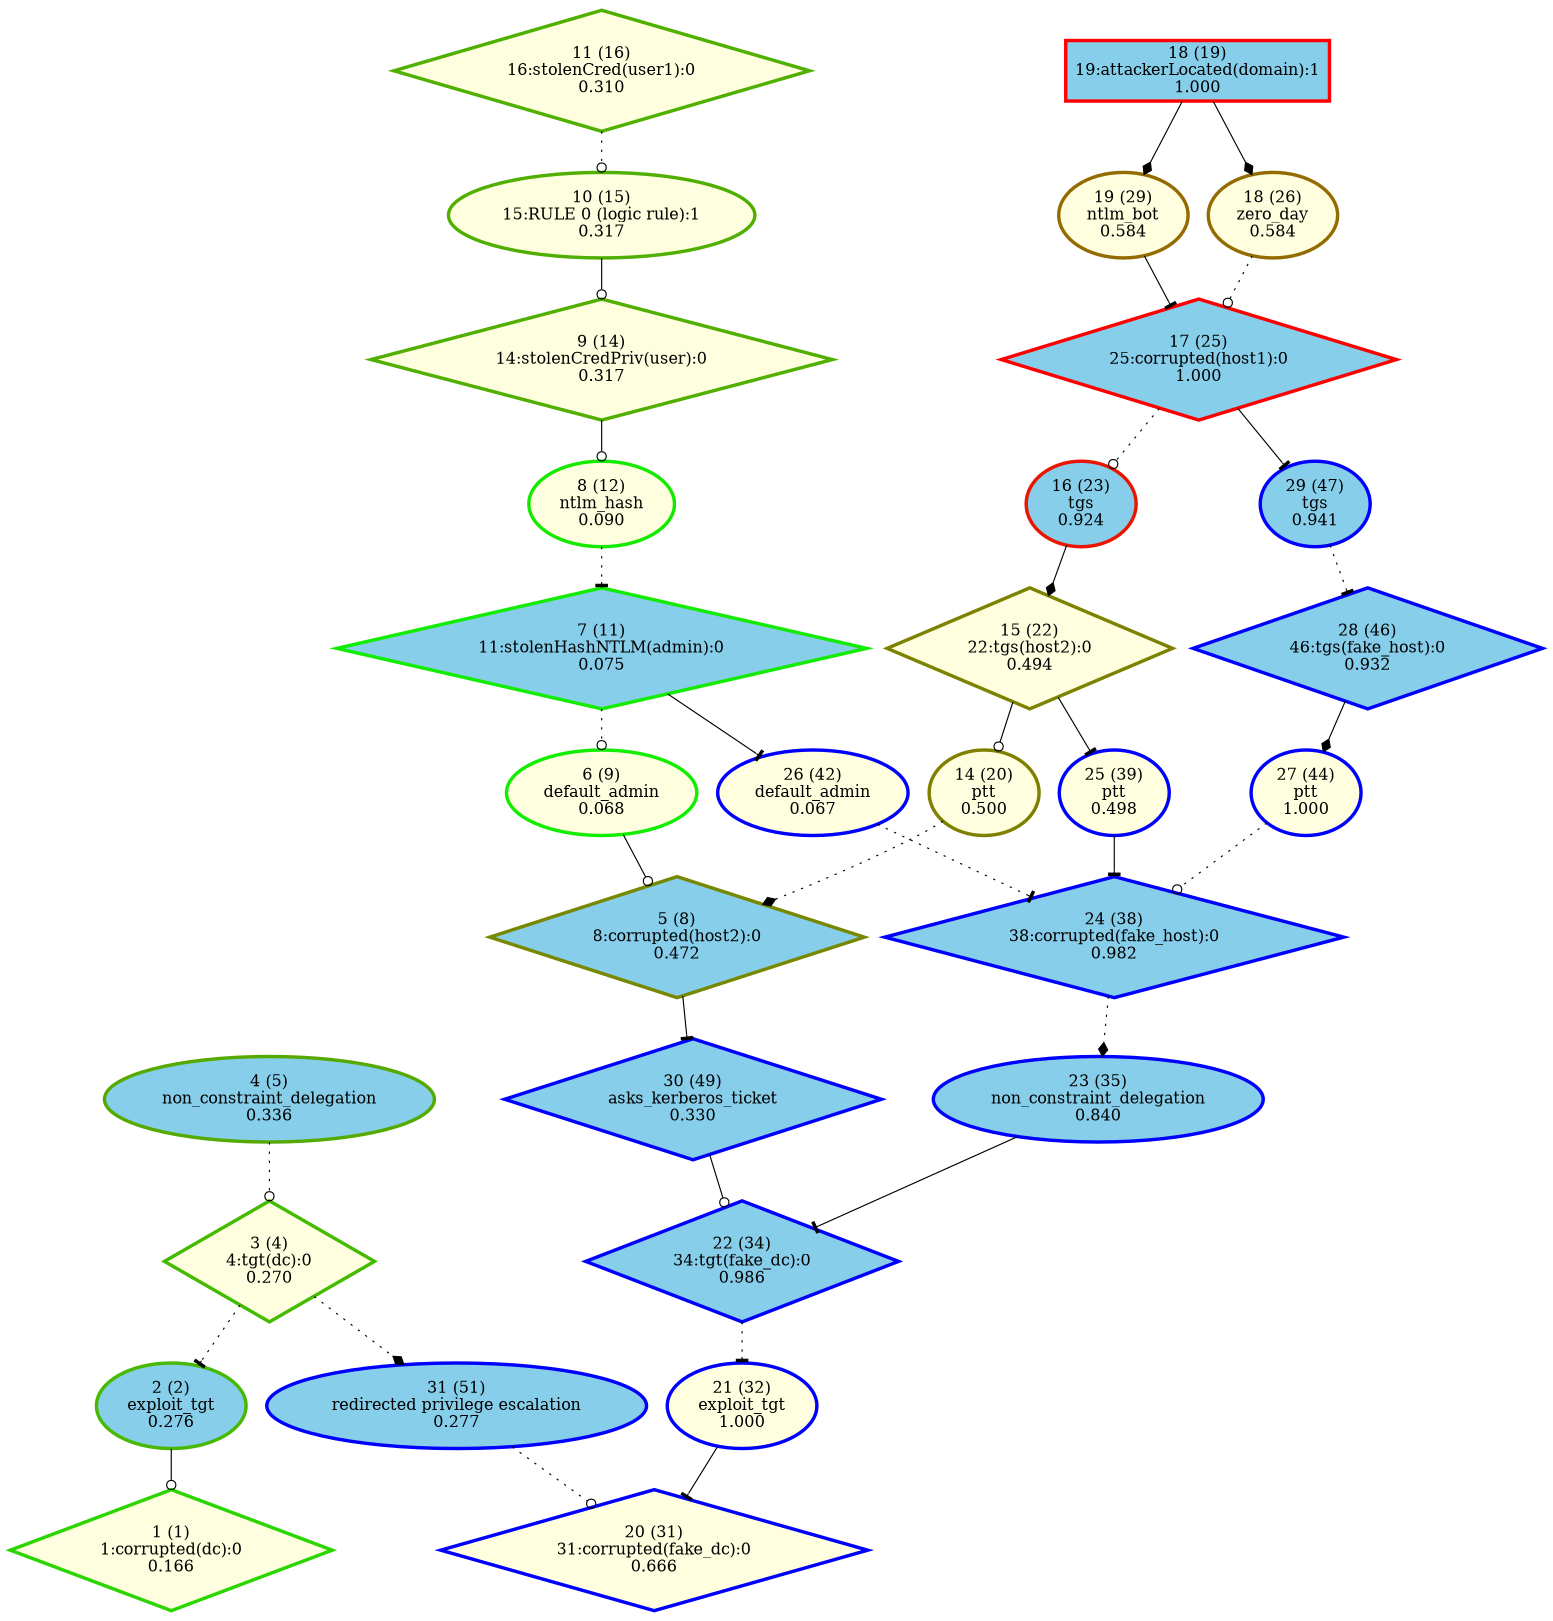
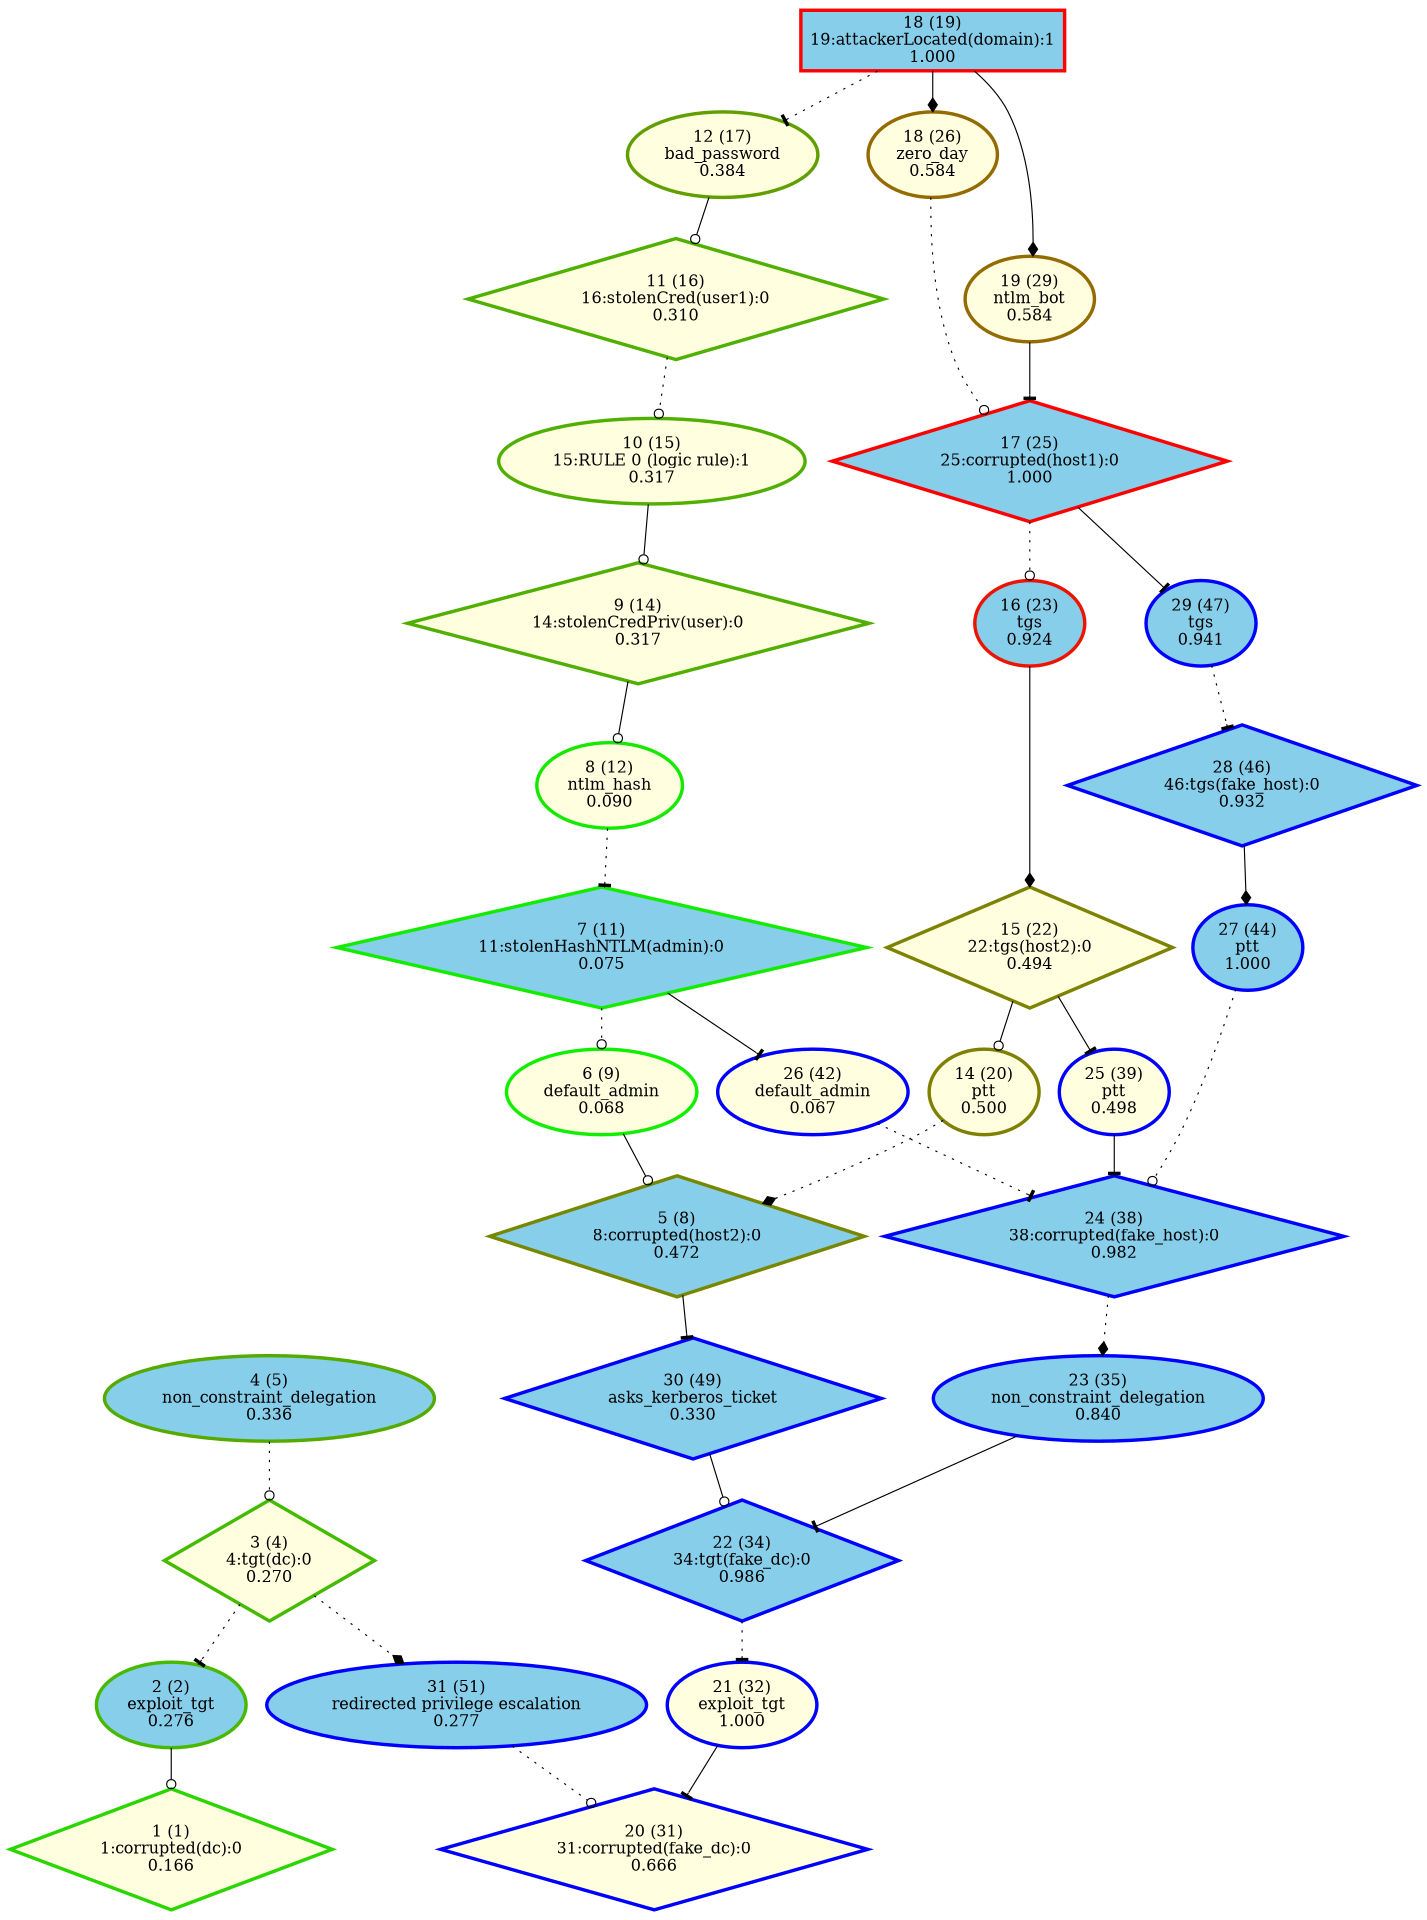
node "12 (17) bad_password 0.384": added
node "27 (44) ptt 1.000": fillcolor lightyellow -> skyblue
